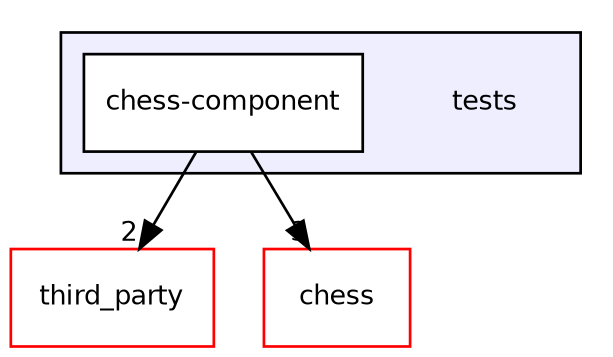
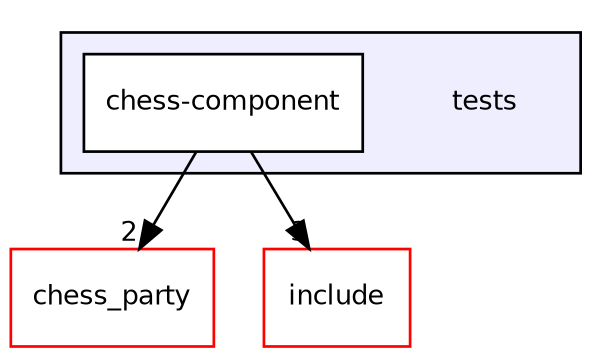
node "third_party": label "third_party" -> "chess_party"
node "chess": label "chess" -> "include"
